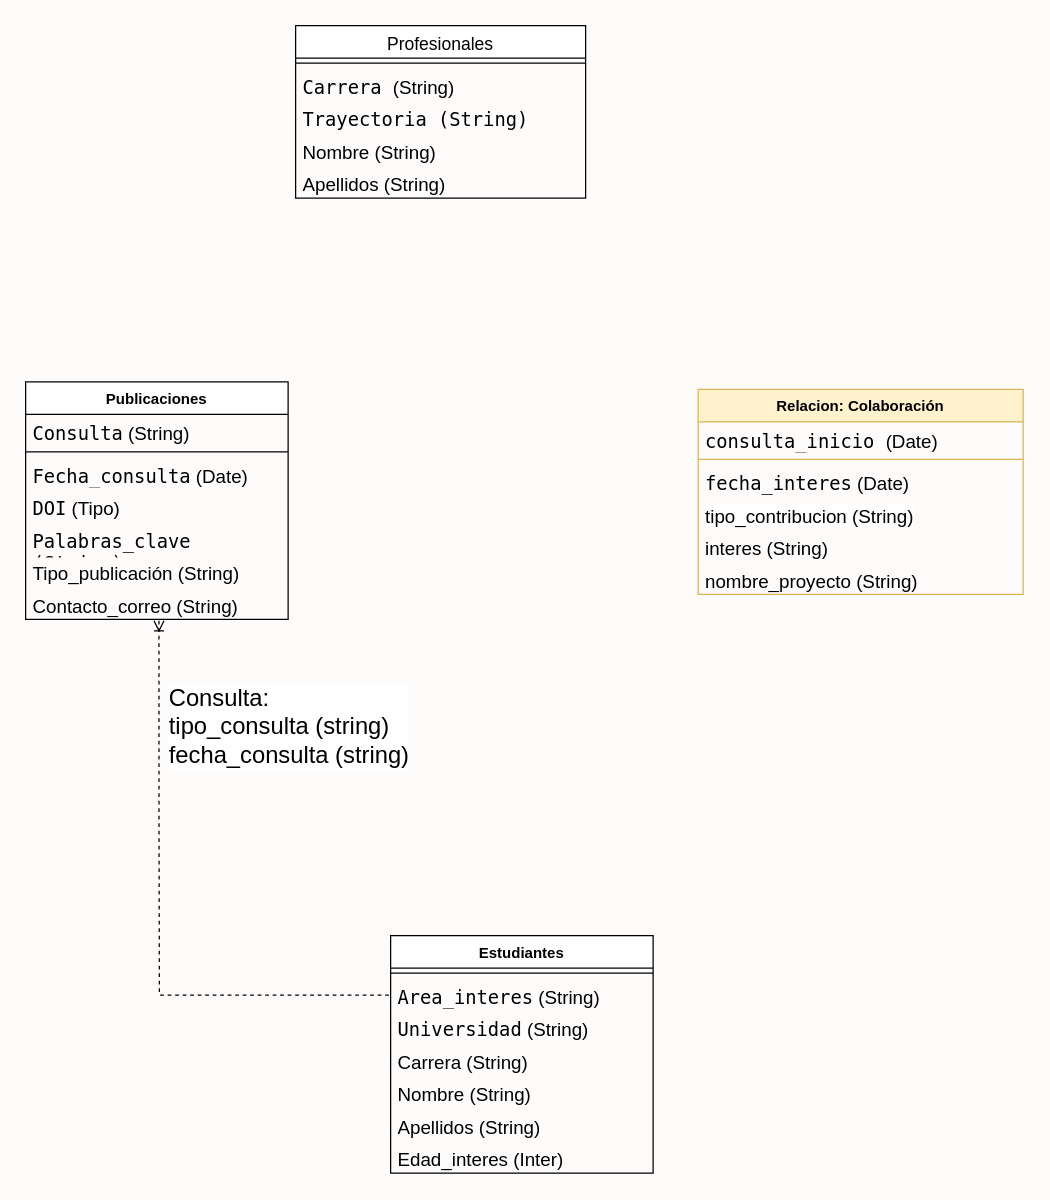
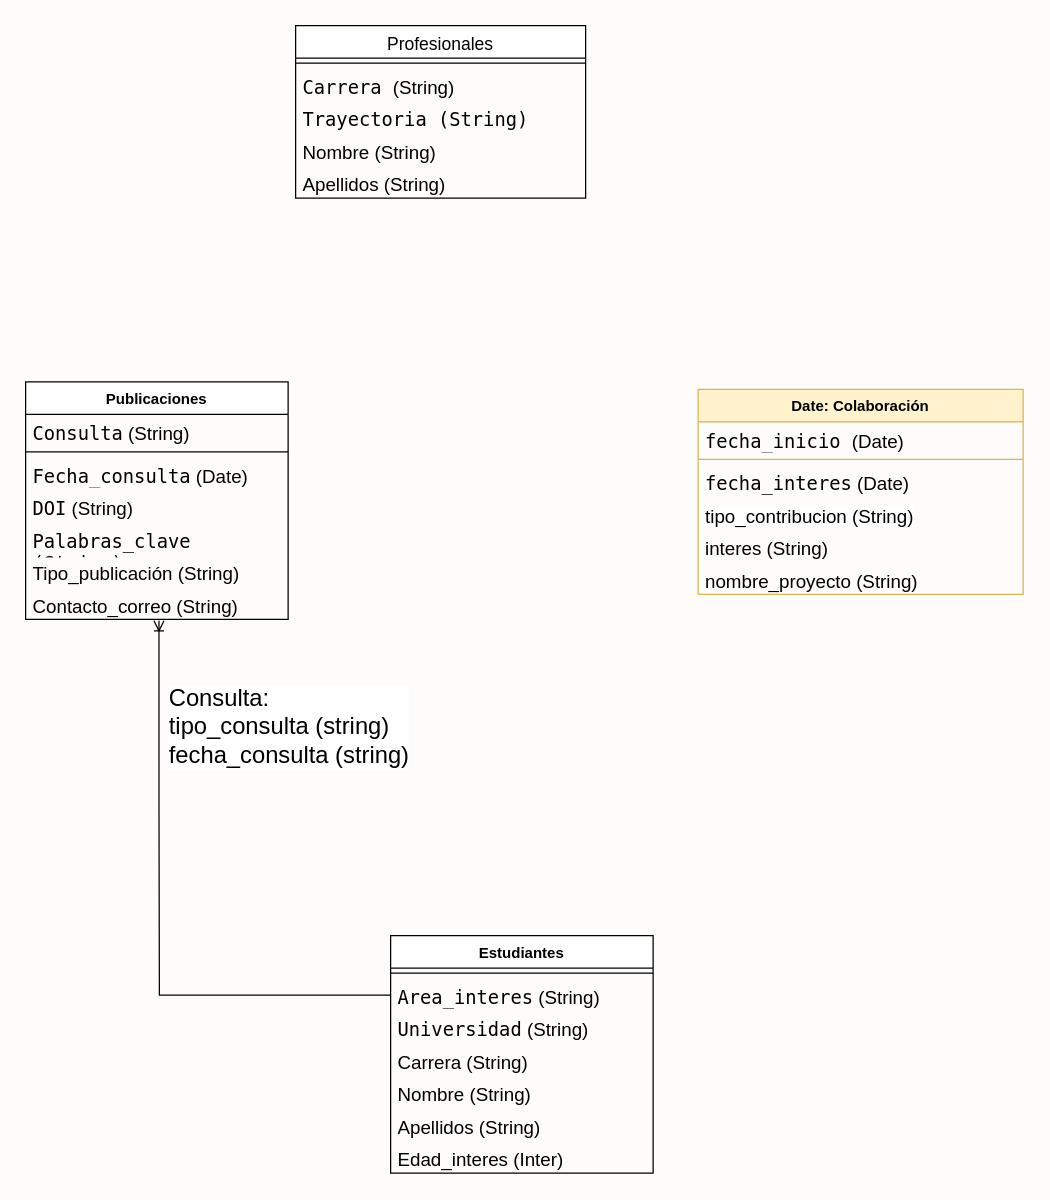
node "Relacion: Colaboración": label "Relacion: Colaboración" -> "Date: Colaboración"
node "consulta_inicio (Date)": label "consulta_inicio (Date)" -> "fecha_inicio (Date)"
node "DOI (Tipo)": label "DOI (Tipo)" -> "DOI (String)"
edge "Estudiantes" -> "Contacto_correo (String)": style dashed -> solid
